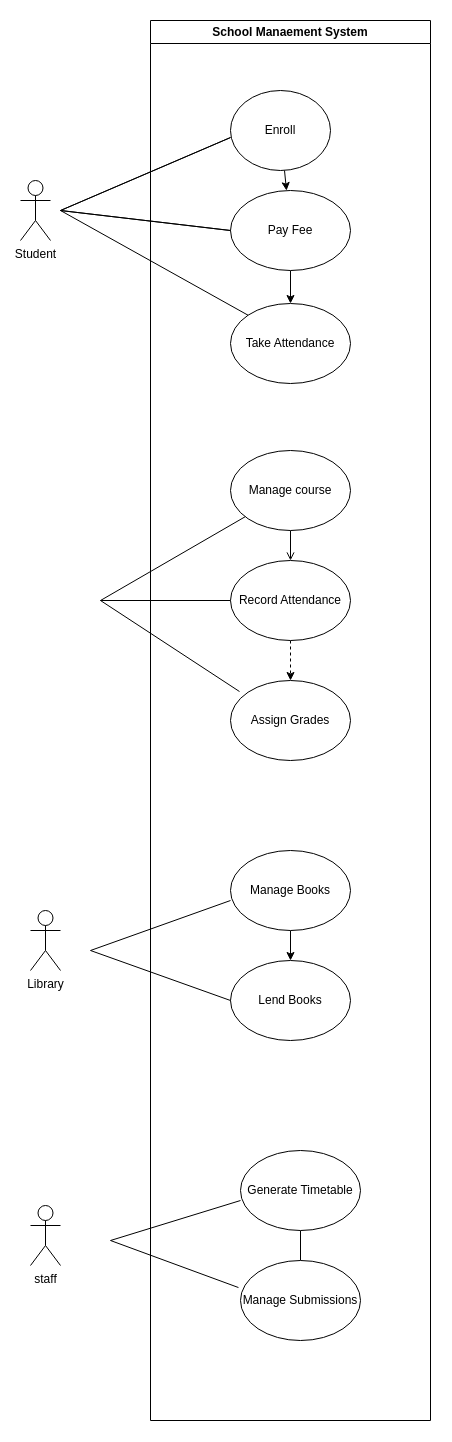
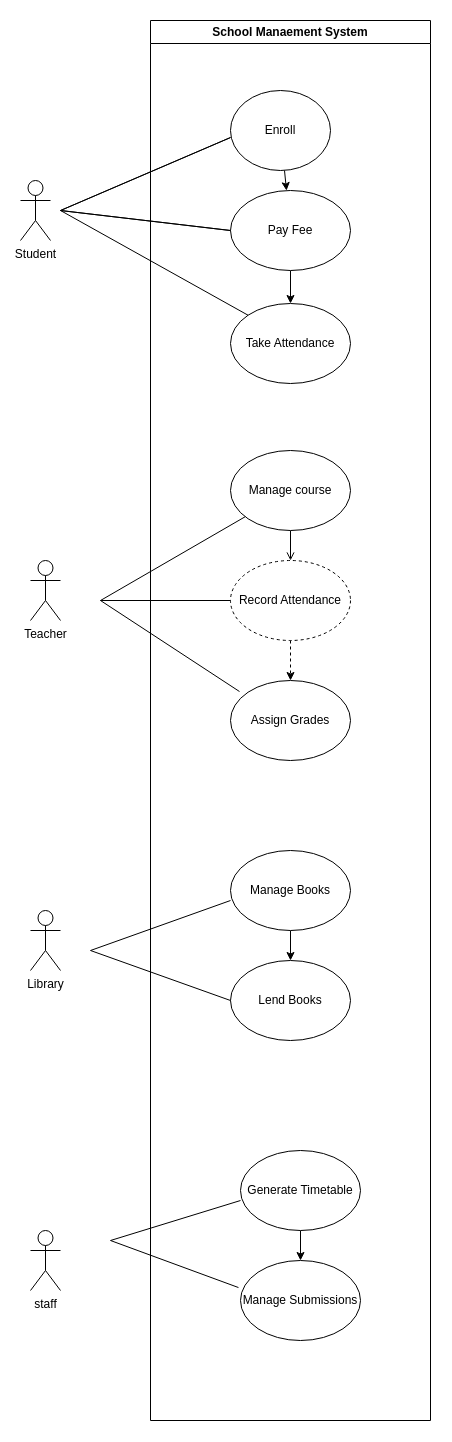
node "Teacher": added
node "Record Attendance": style solid -> dashed
node "staff": moved (46, 1236) -> (46, 1261)
edge "Generate Timetable" -- "Manage Submissions": arrowhead none -> classic
